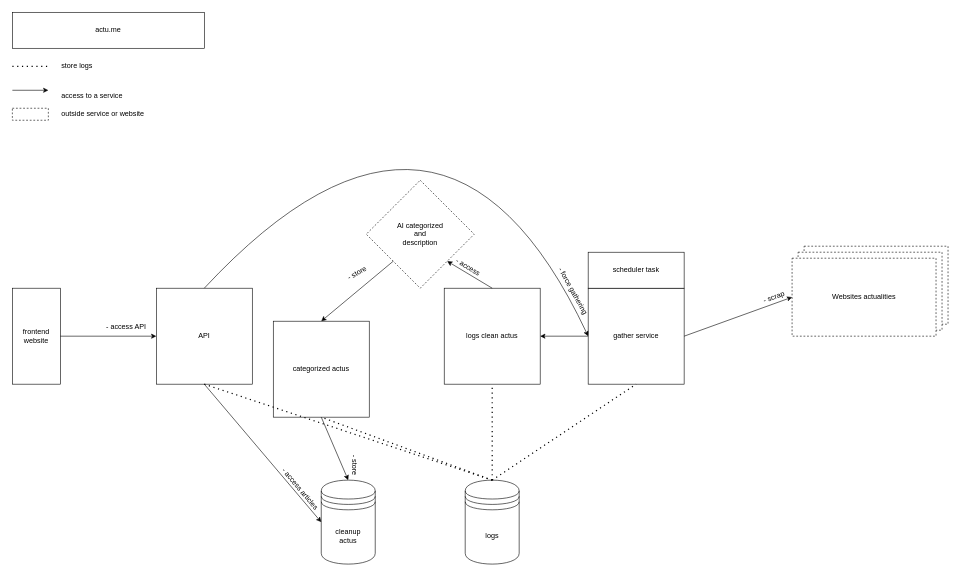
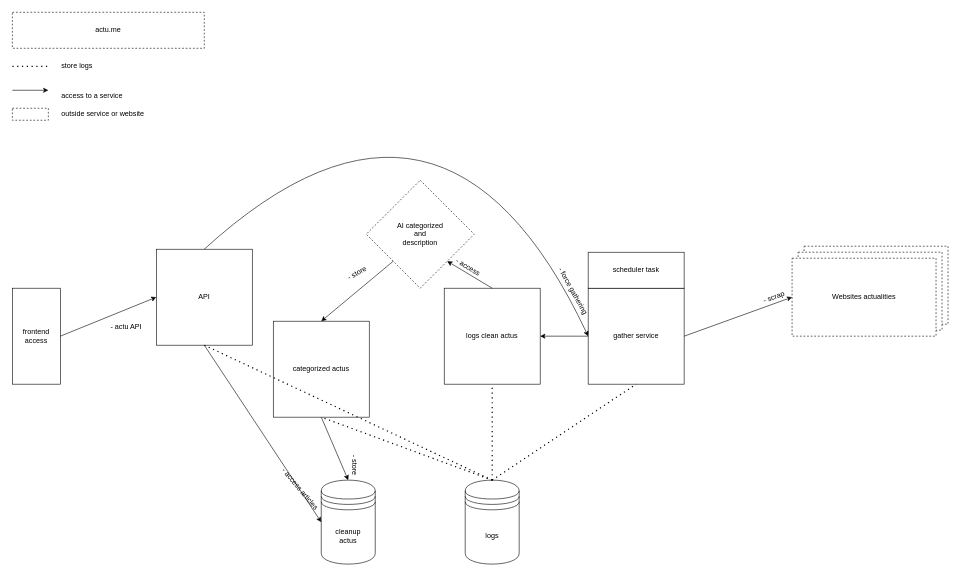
node "actu.me": style solid -> dashed
node "- access API": label "- access API" -> "- actu API"
node "frontend website": label "frontend website" -> "frontend access"
node "API": moved (204, 336) -> (204, 297)
